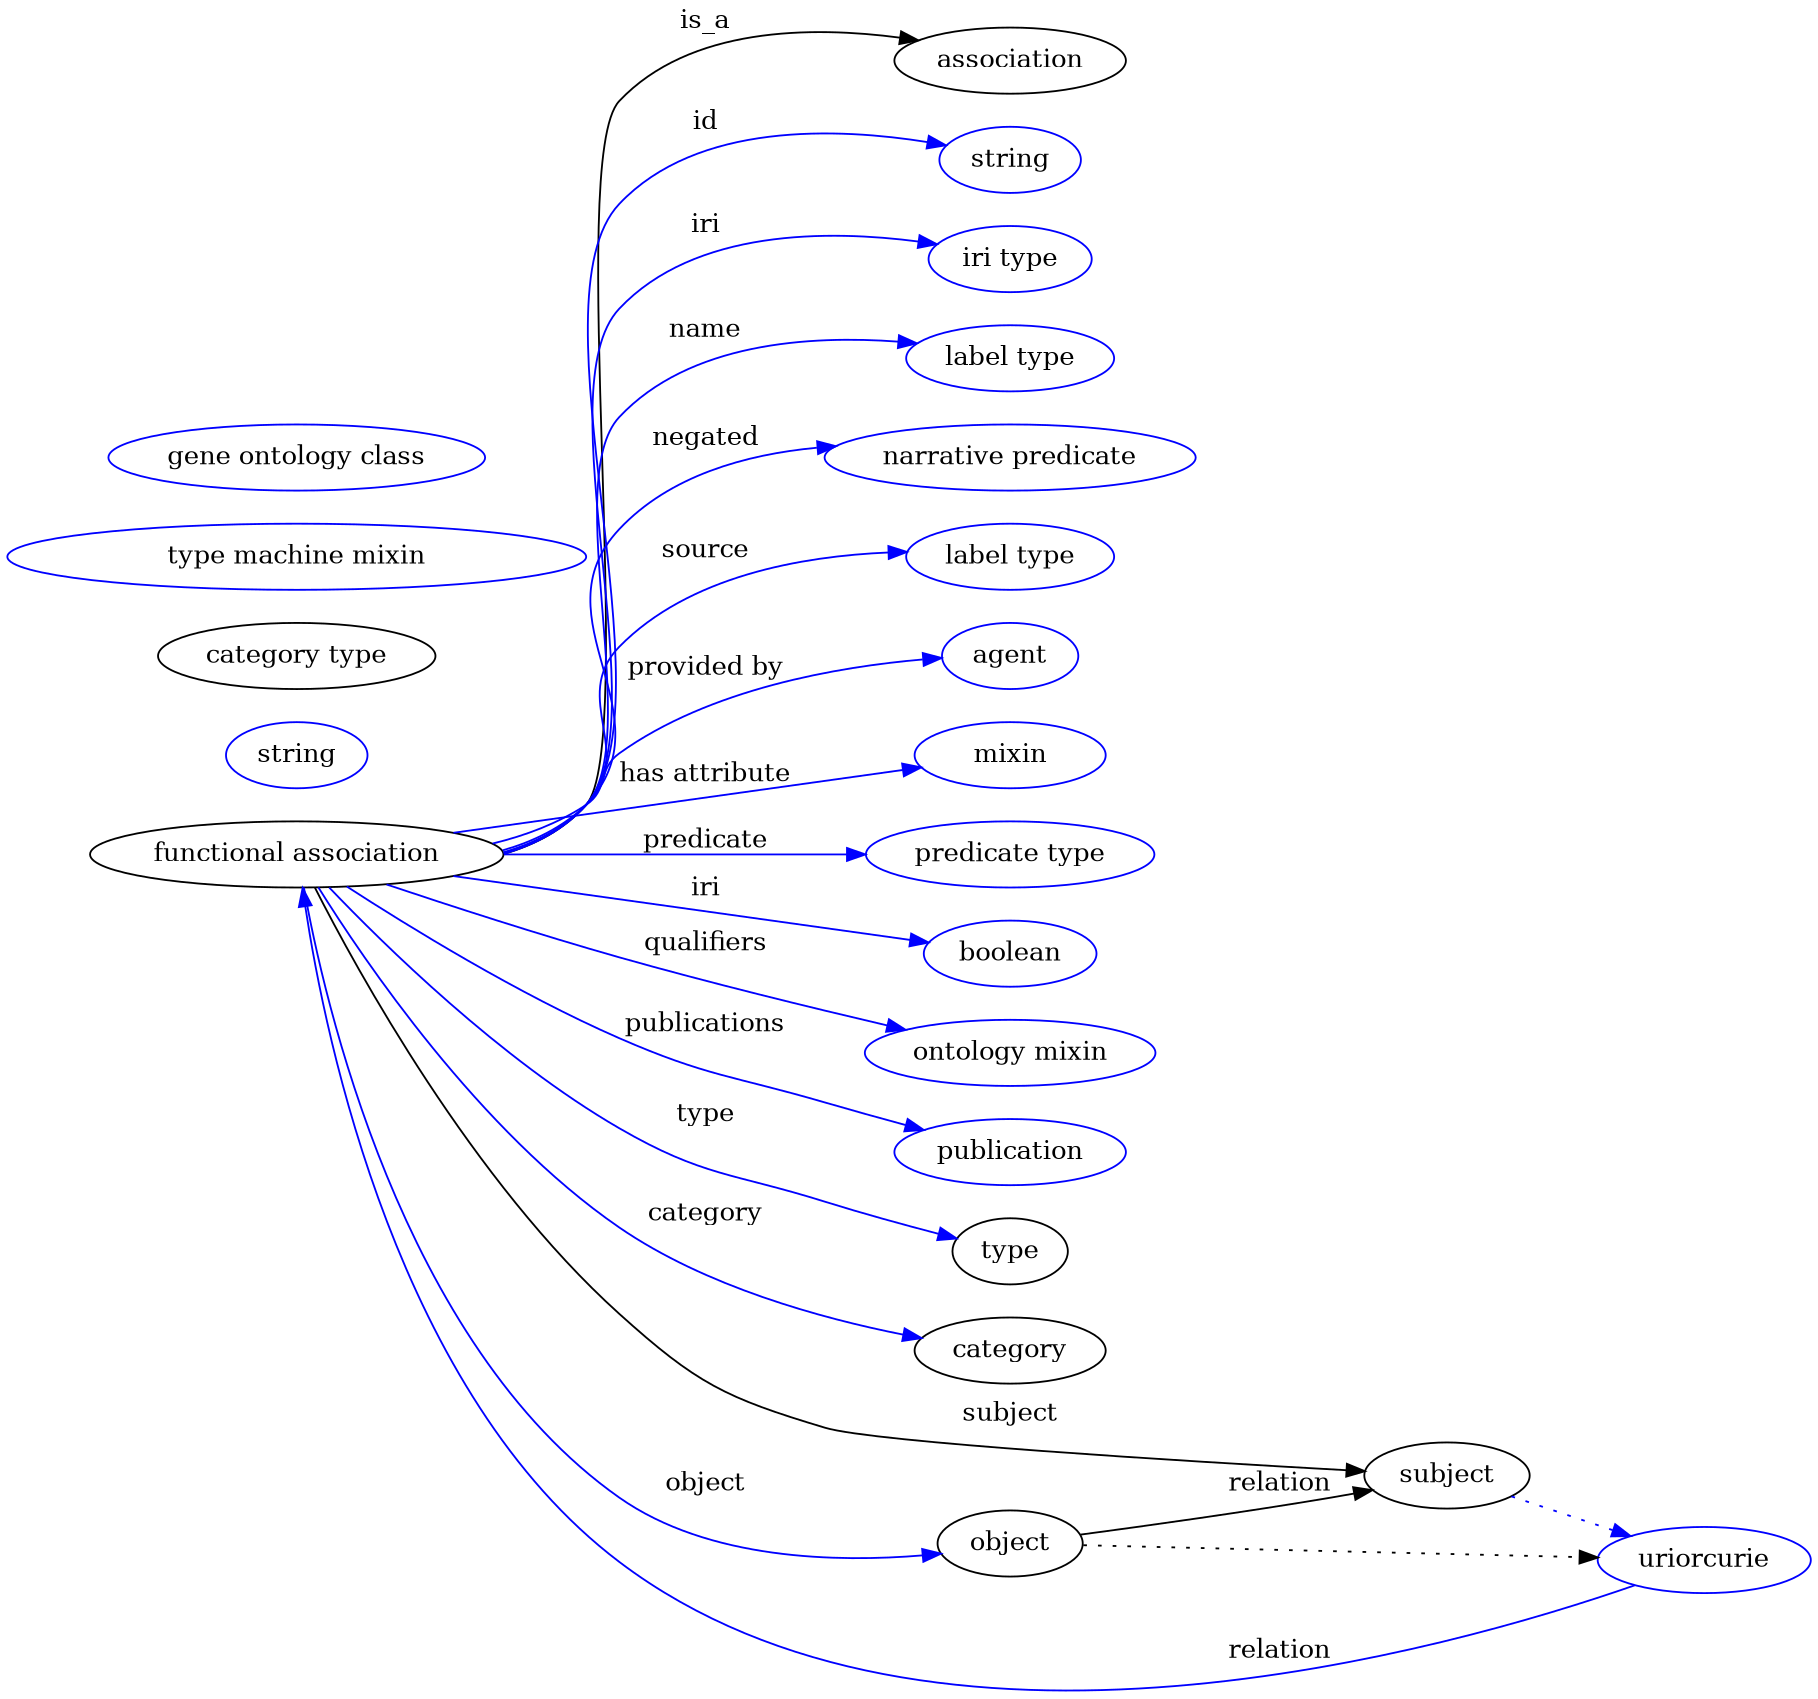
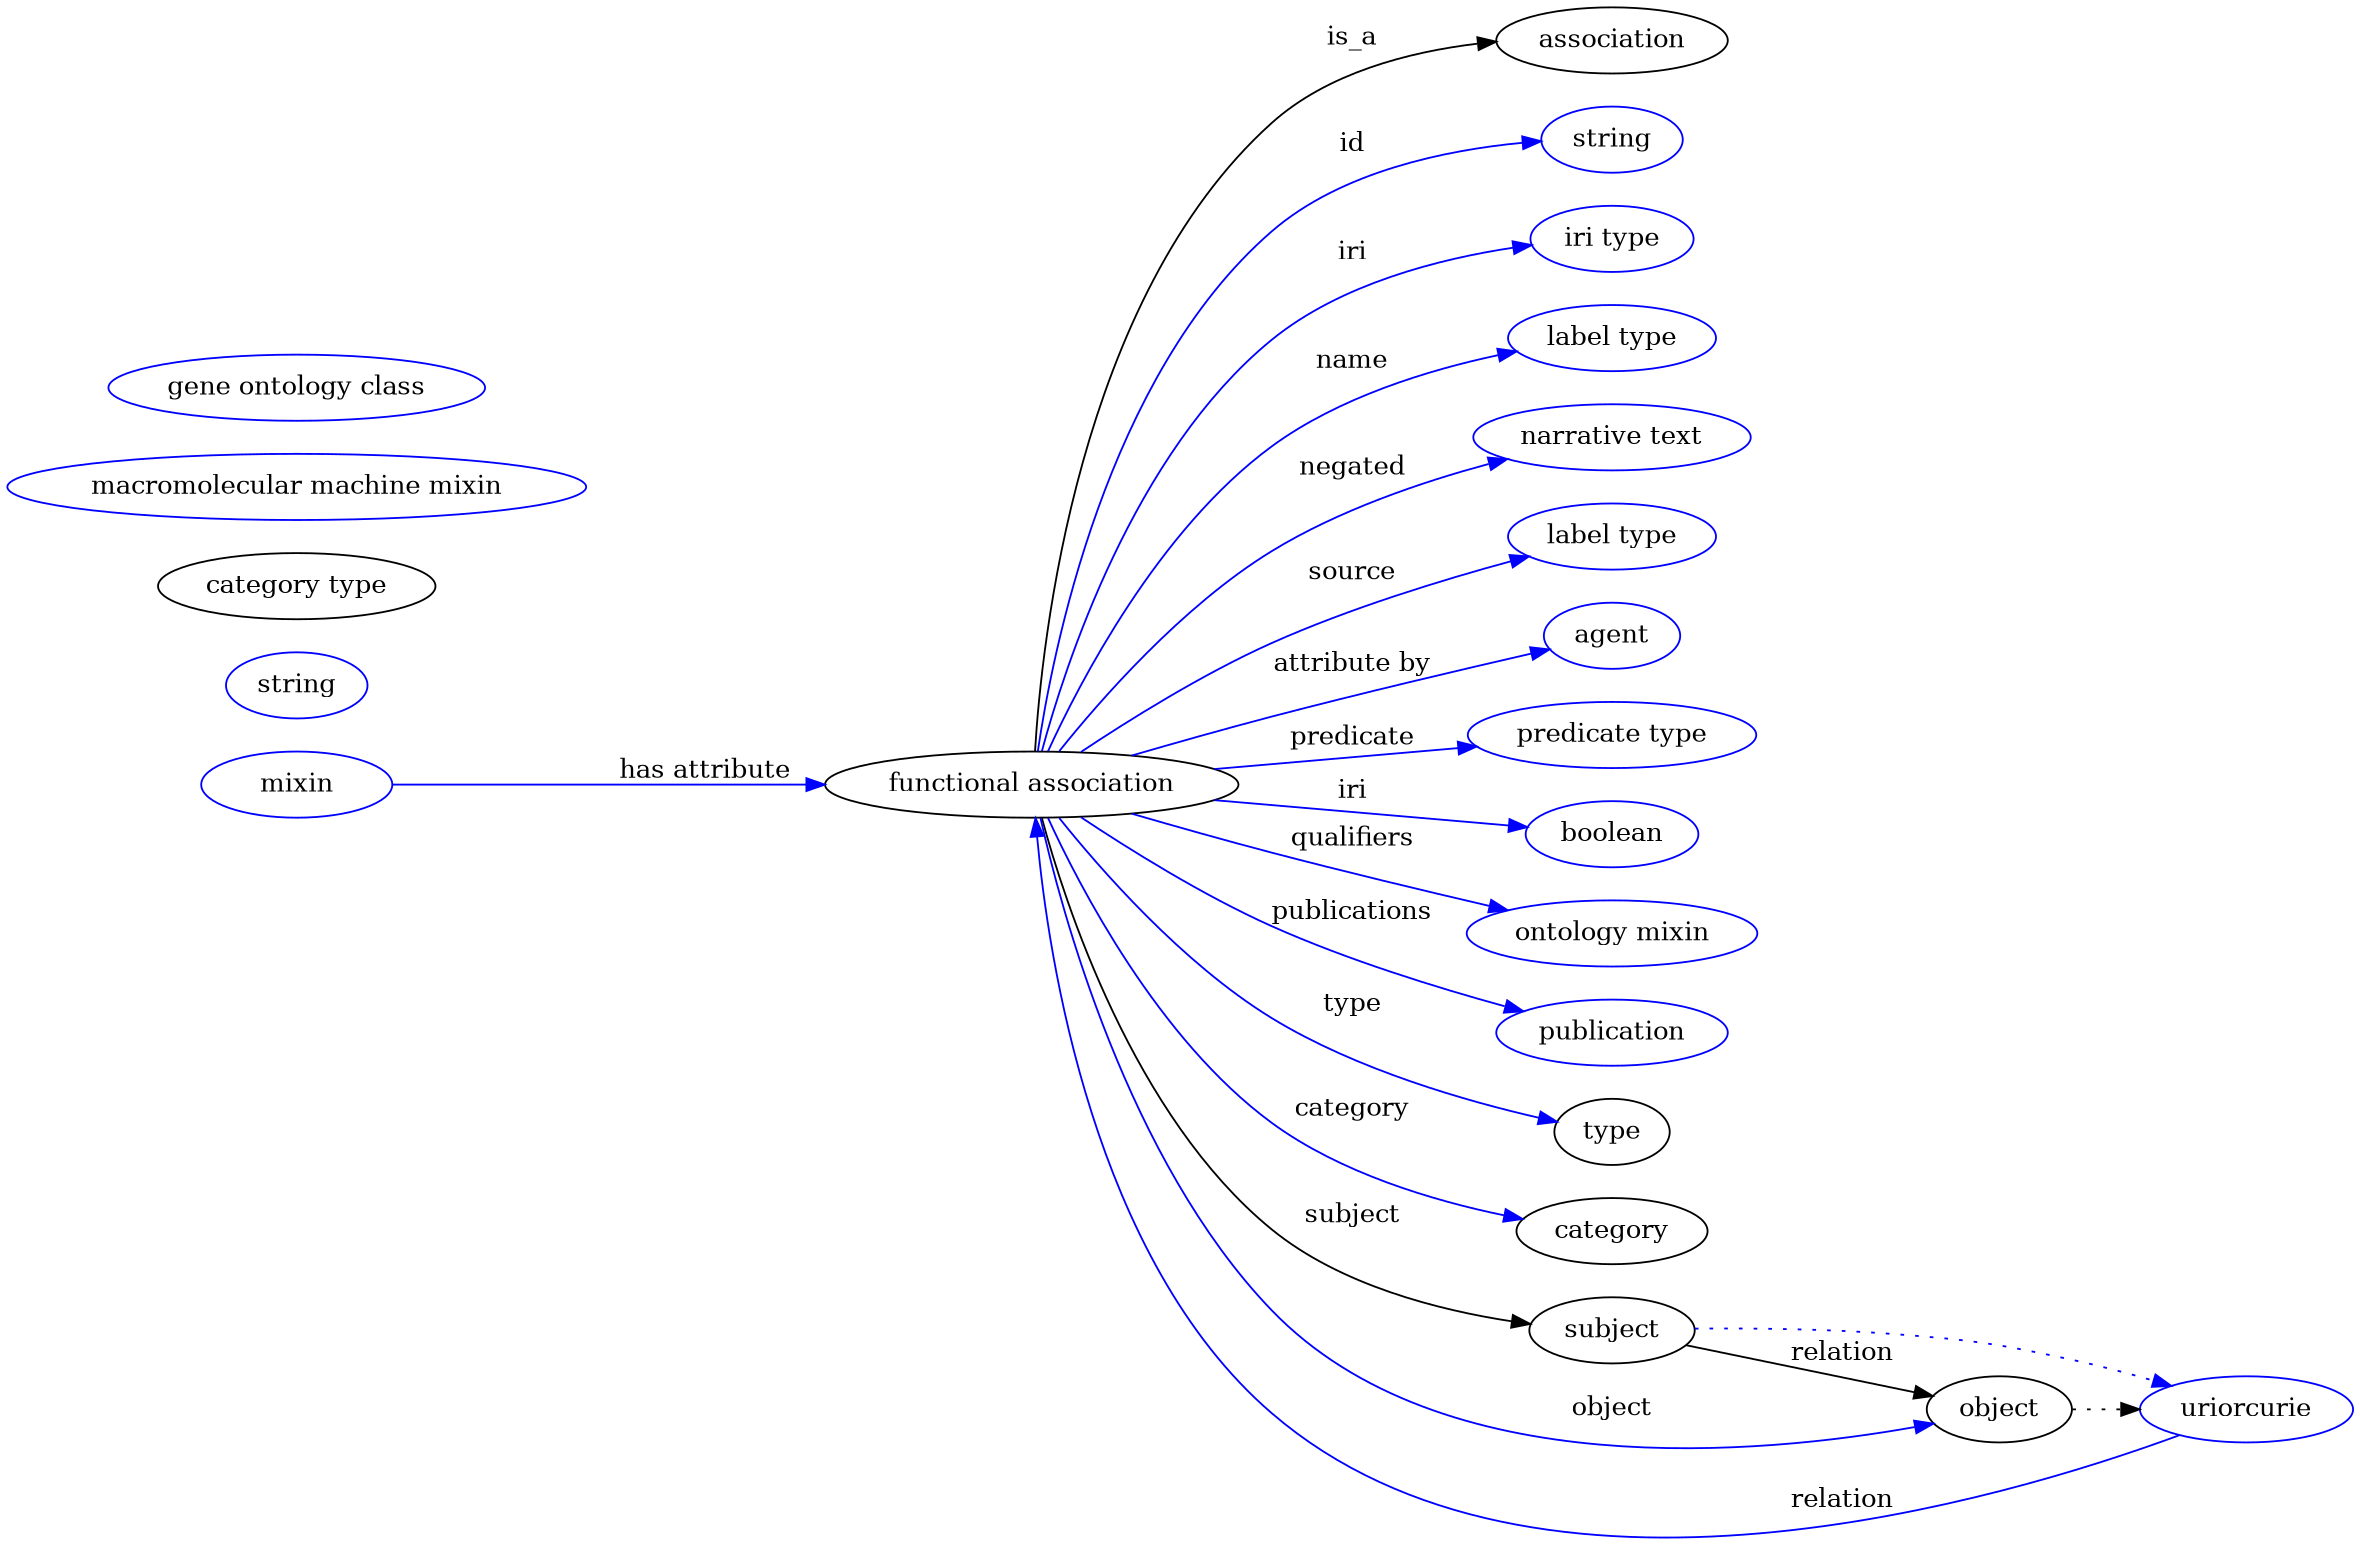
node "narrative predicate": label "narrative predicate" -> "narrative text"
node "type machine mixin": label "type machine mixin" -> "macromolecular machine mixin"
edge "functional association" -> "agent": label "provided by" -> "attribute by"
edge "functional association" -> "mixin": reversed
edge "object" -> "subject": reversed
